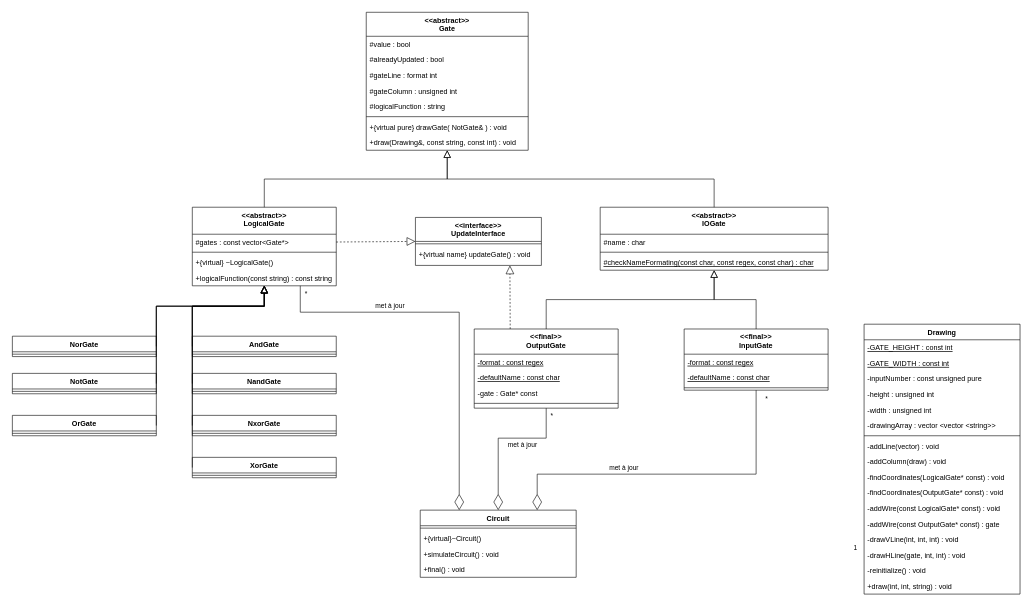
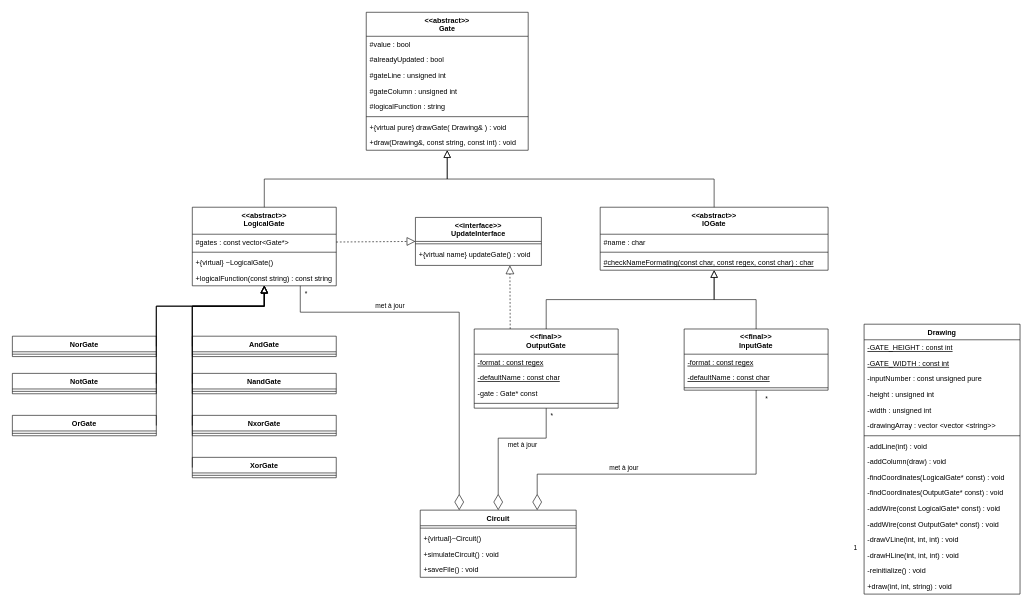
node "#gateLine : format int": label "#gateLine : format int" -> "#gateLine : unsigned int"
node "+{virtual pure} drawGate( NotGate& ) : void": label "+{virtual pure} drawGate( NotGate& ) : void" -> "+{virtual pure} drawGate( Drawing& ) : void"
node "-addLine(vector) : void": label "-addLine(vector) : void" -> "-addLine(int) : void"
node "-addWire(const OutputGate* const) : gate": label "-addWire(const OutputGate* const) : gate" -> "-addWire(const OutputGate* const) : void"
node "-drawHLine(gate, int, int) : void": label "-drawHLine(gate, int, int) : void" -> "-drawHLine(int, int, int) : void"
node "+final() : void": label "+final() : void" -> "+saveFile() : void"
